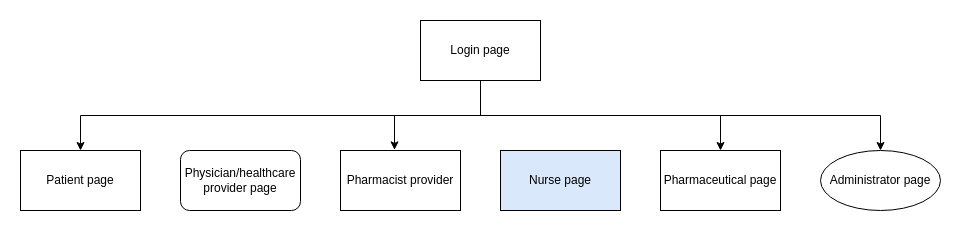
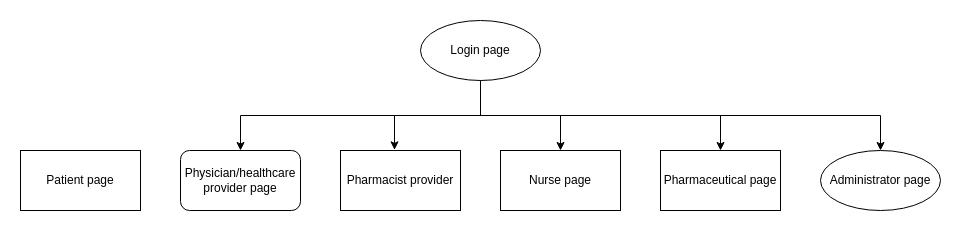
node "Login page": shape rectangle -> ellipse
edge "Login page" -> "Patient page": removed
edge "Login page" -> "Physician/healthcare provider page": added
edge "Login page" -> "Nurse page": added
node "Nurse page": fillcolor #dae8fc -> #ffffff
